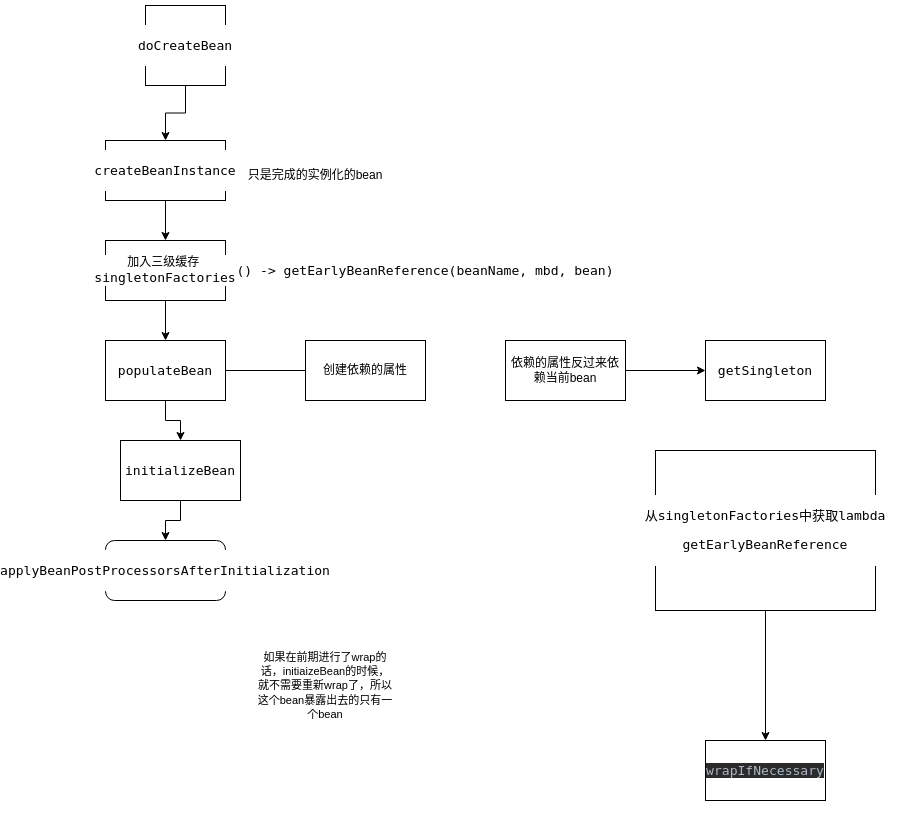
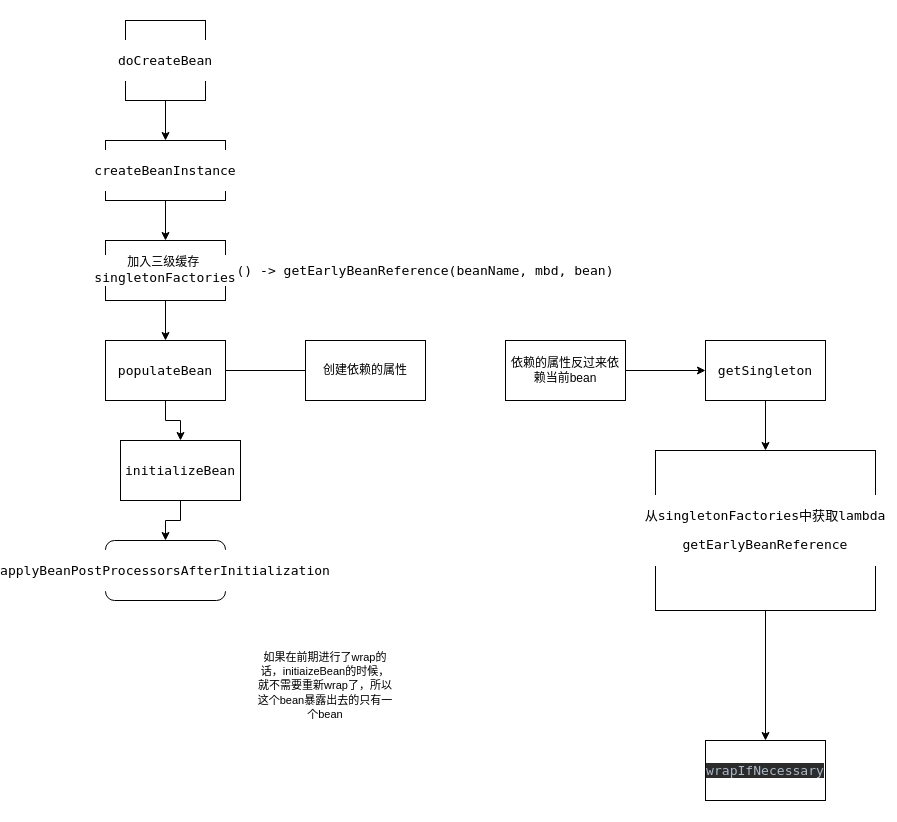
node "doCreateBean": moved (186, 46) -> (166, 61)
node "只是完成的实例化的bean": removed
edge "getSingleton" -> "从singletonFactories中获取lambdagetEarlyBeanReference": added
